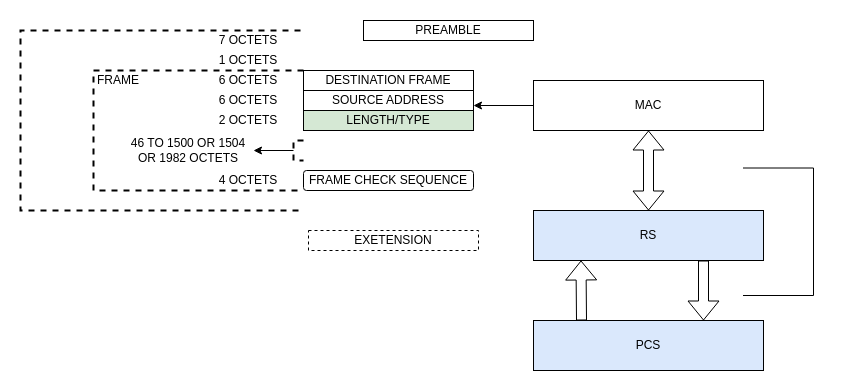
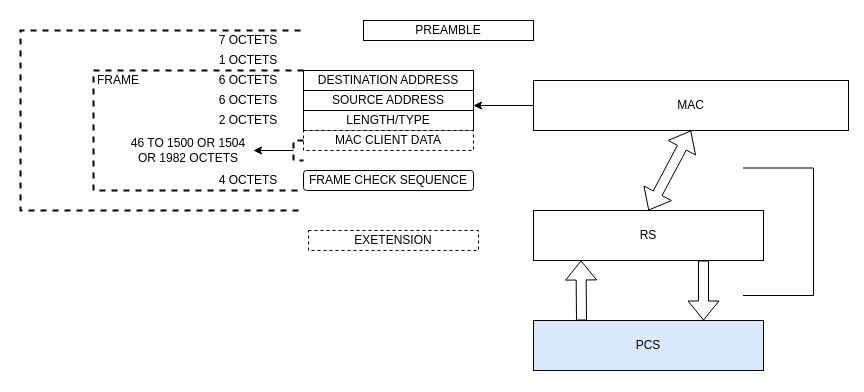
node "DESTINATION FRAME": label "DESTINATION FRAME" -> "DESTINATION ADDRESS"
node "MAC": size 230x50 -> 315x50
node "LENGTH/TYPE": fillcolor #d5e8d4 -> #ffffff
node "MAC CLIENT DATA": added
node "RS": fillcolor #dae8fc -> #ffffff
